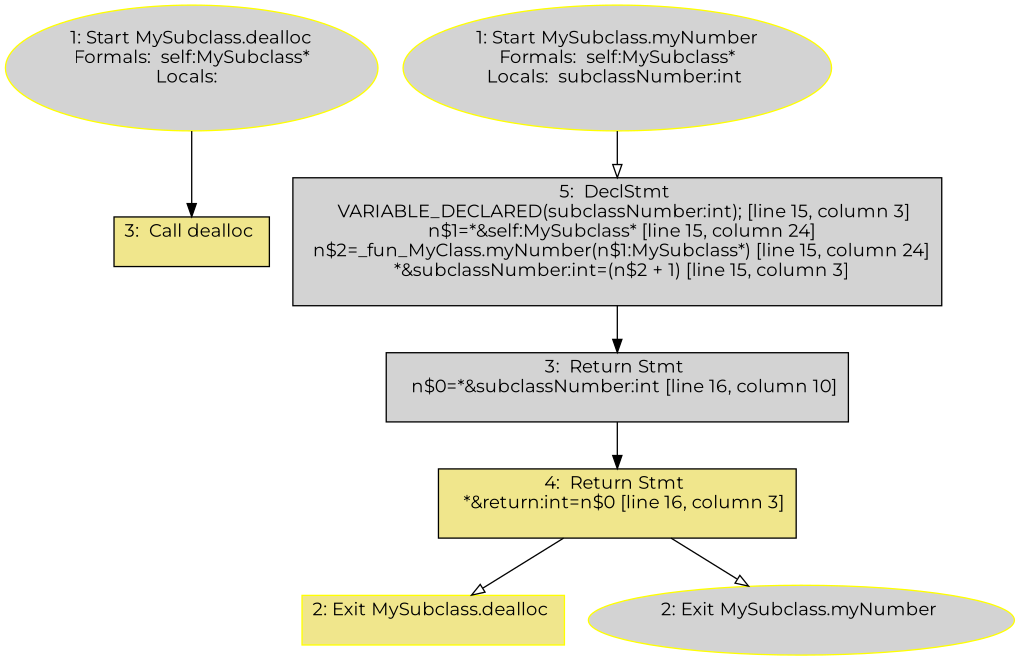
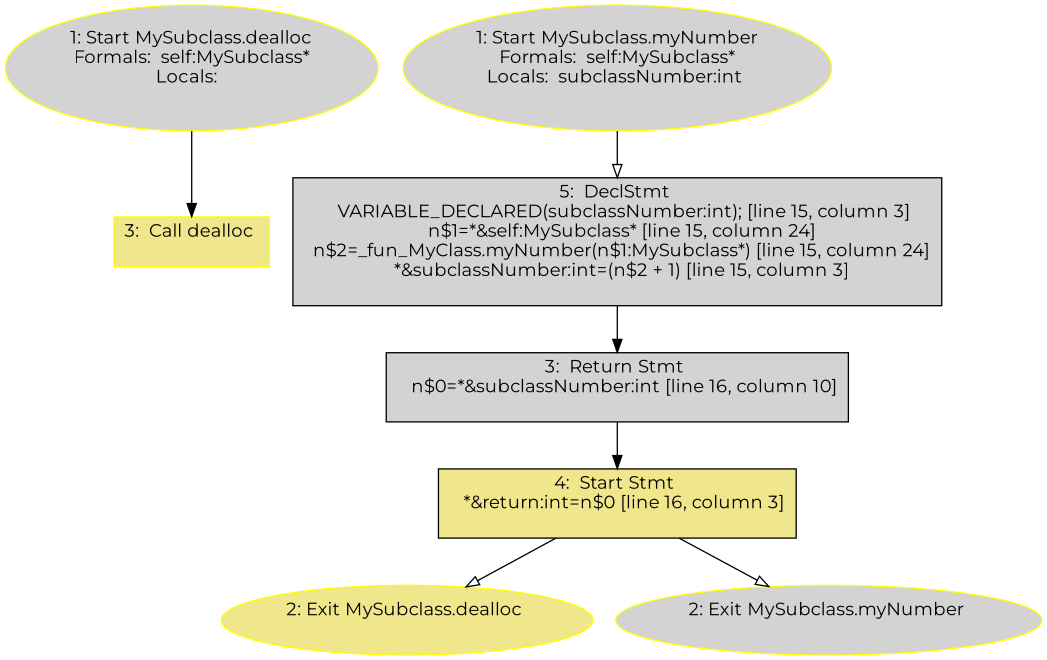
node "3:  Call dealloc": color black -> yellow
node "4:  Return Stmt *&return:int=n$0 [line 16, column 3]": label "4:  Return Stmt *&return:int=n$0 [line 16, column 3]" -> "4:  Start Stmt *&return:int=n$0 [line 16, column 3]"
node "2: Exit MySubclass.dealloc": shape box -> ellipse
